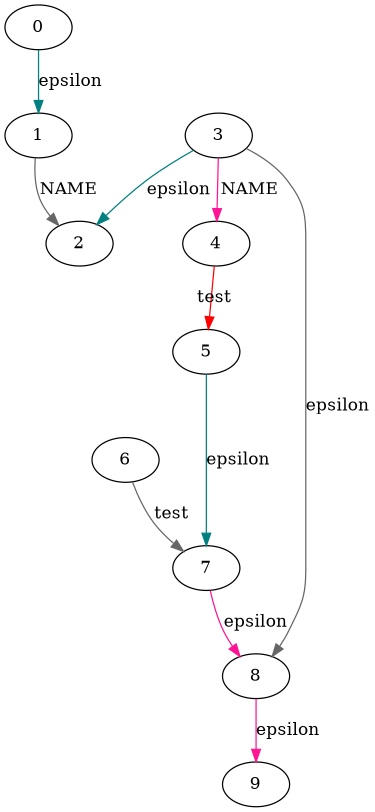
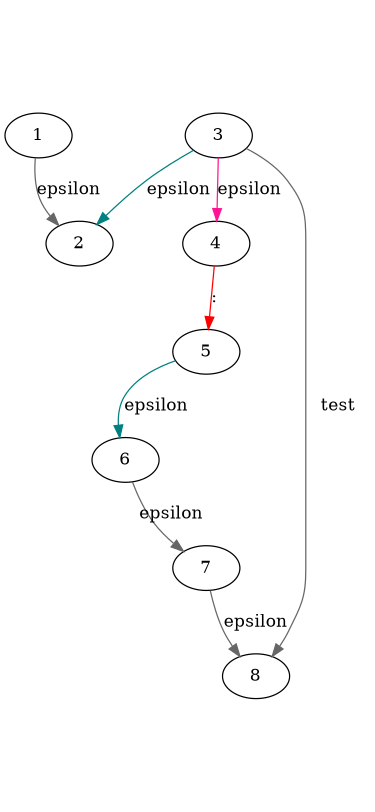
node "0": removed
edge "1" -> "2": label "NAME" -> "epsilon"
edge "3" -> "4": label "NAME" -> "epsilon"
edge "4" -> "5": label "test" -> ":"
edge "3" -> "8": label "epsilon" -> "test"
edge "5" -> "7": now "5" -> "6"
edge "6" -> "7": label "test" -> "epsilon"
edge "7" -> "8": color deeppink -> gray40
node "9": removed
